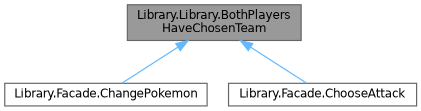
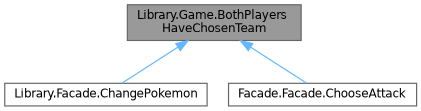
node "Library.Library.BothPlayers HaveChosenTeam": label "Library.Library.BothPlayers HaveChosenTeam" -> "Library.Game.BothPlayers HaveChosenTeam"
node "Library.Facade.ChooseAttack": label "Library.Facade.ChooseAttack" -> "Facade.Facade.ChooseAttack"
